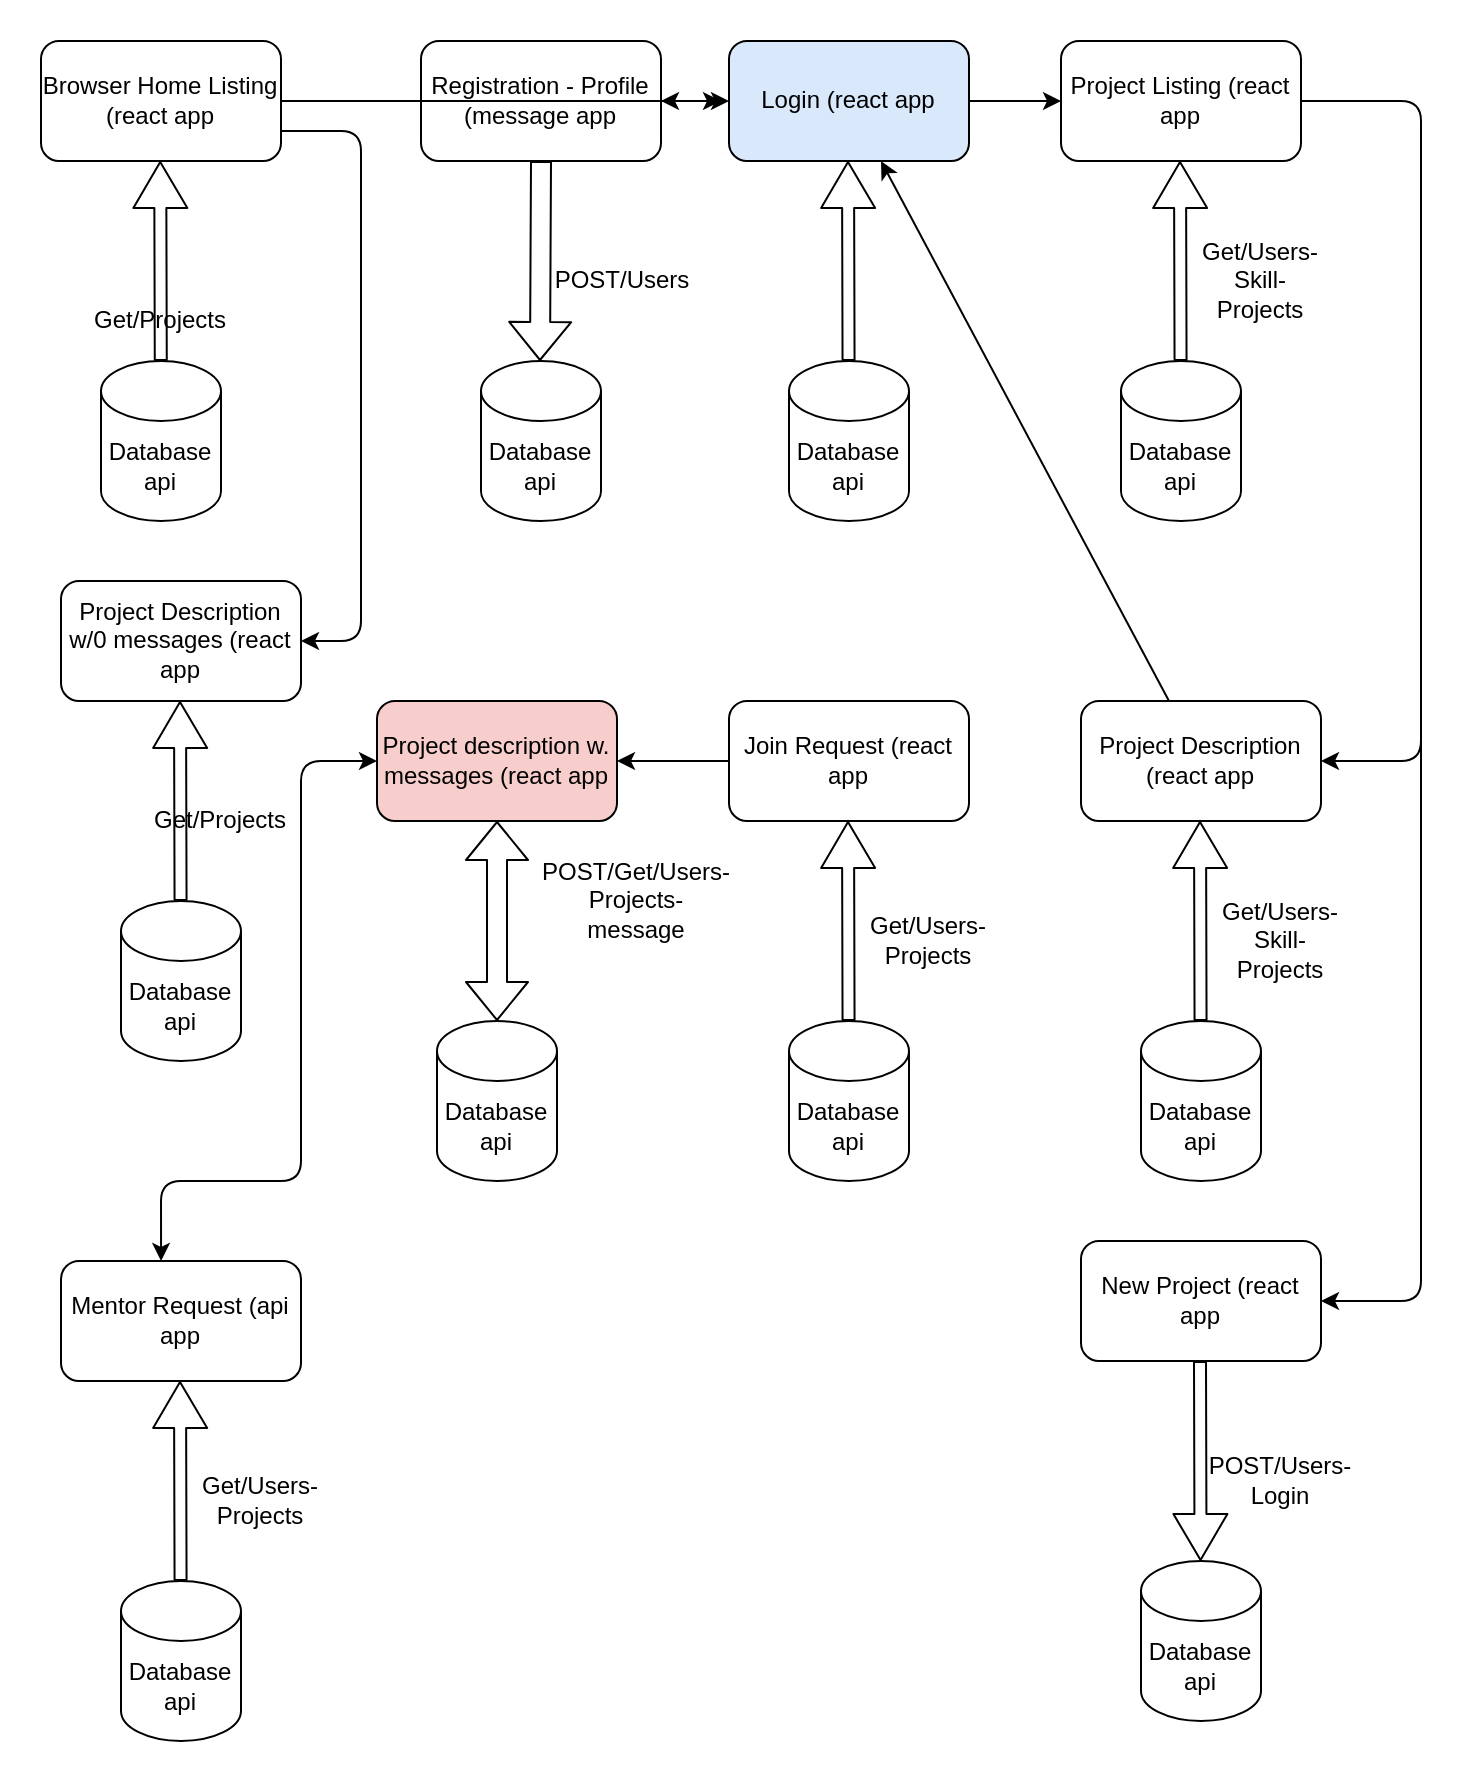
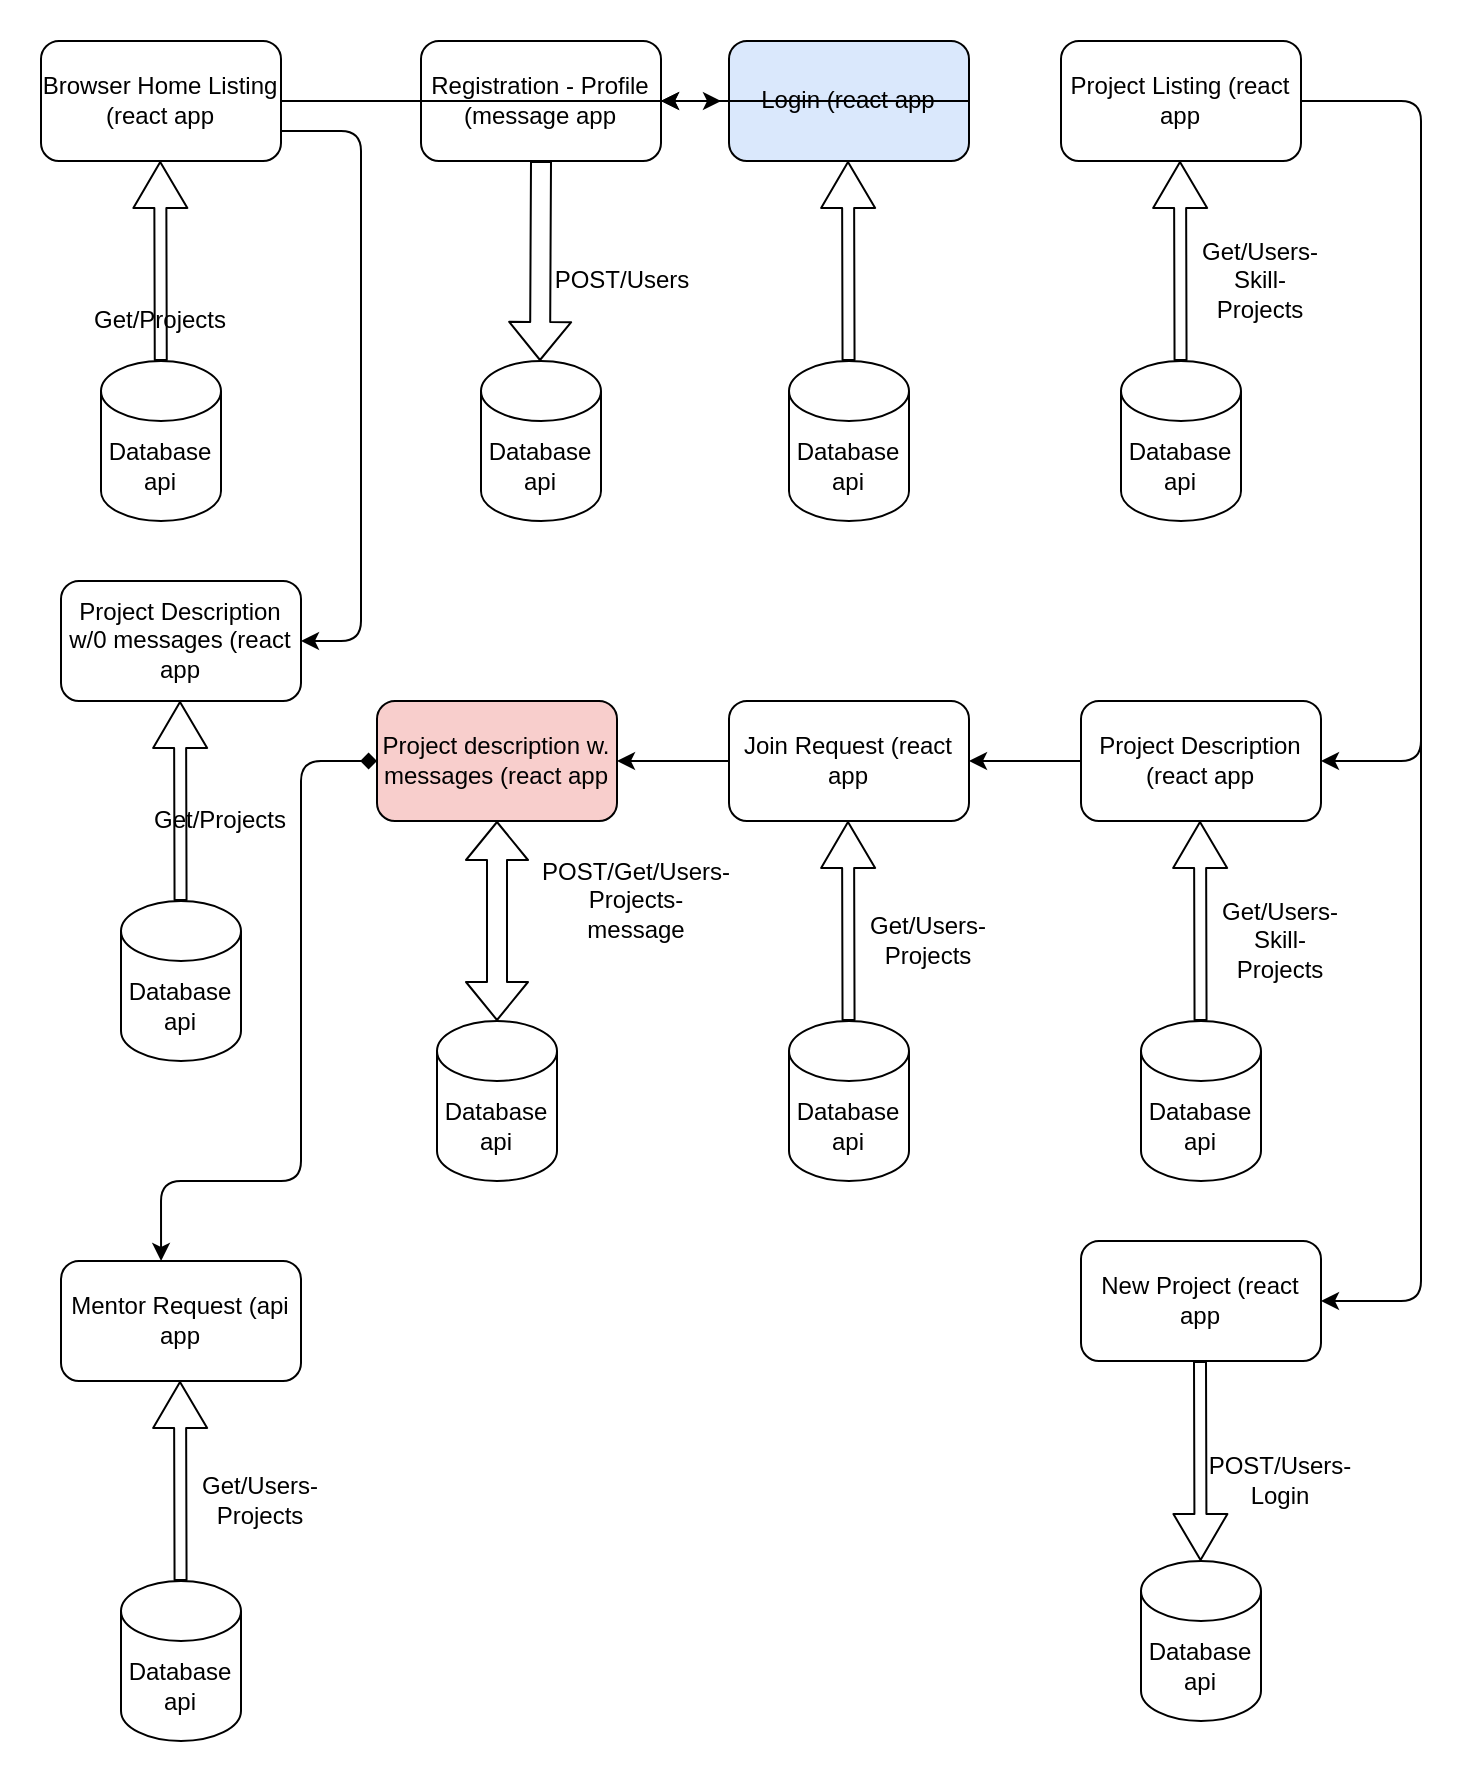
edge "Browser Home Listing (react app" -> "Login (react app": arrowhead classic -> none
edge "Login (react app" -> "Project Listing (react app": now "Login (react app" -> "Registration - Profile (message app"
edge "Project Description (react app" -> "Login (react app": now "Project Description (react app" -> "Join Request (react app"
edge "Project description w. messages (react app" -- "Mentor Request (api app": arrowhead classic -> diamond
